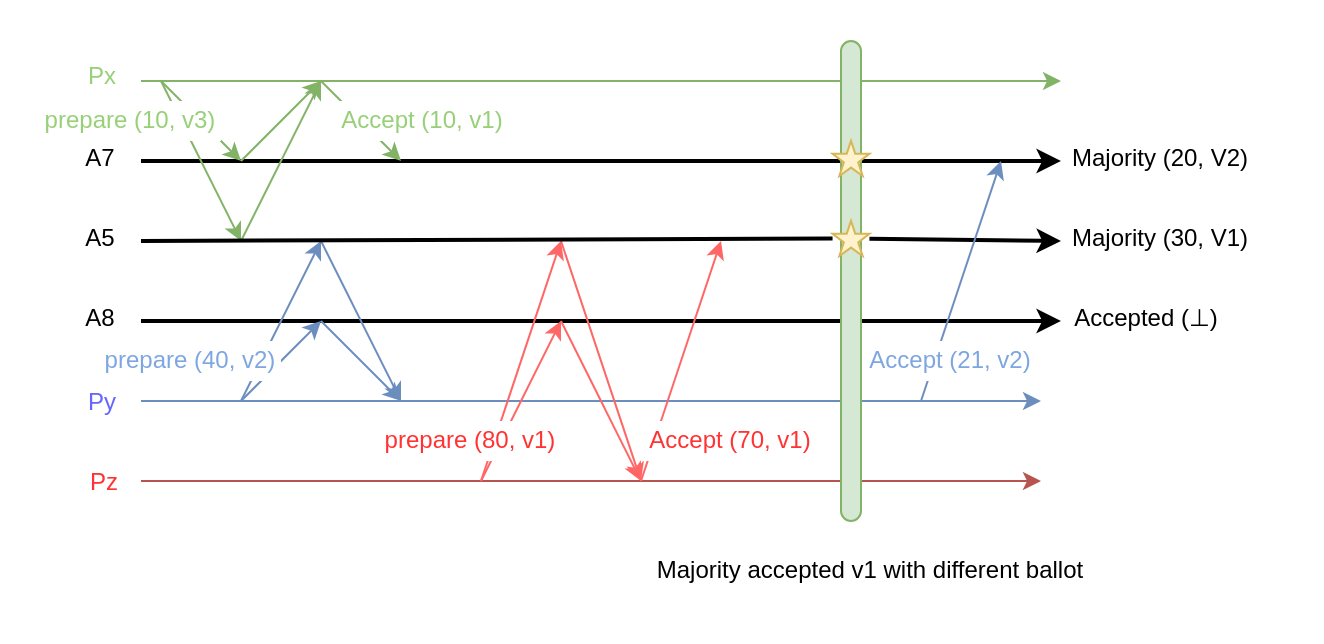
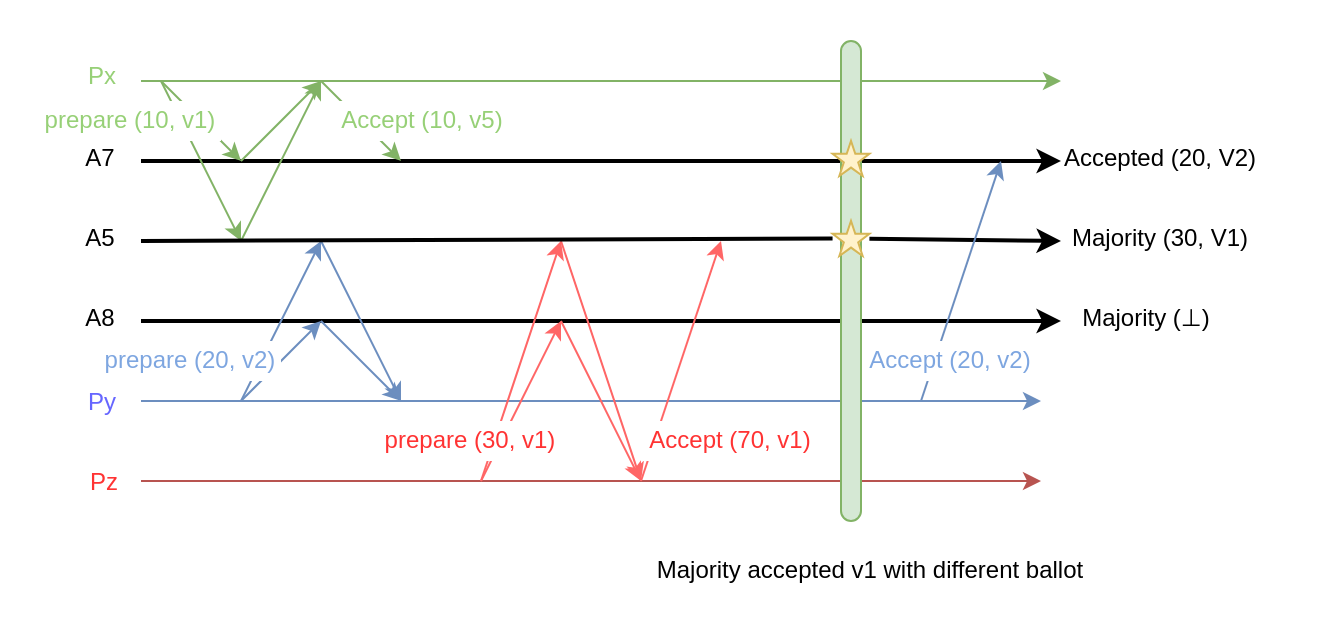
node "prepare (10, v3)": label "prepare (10, v3)" -> "prepare (10, v1)"
node "Accept (10, v1)": label "Accept (10, v1)" -> "Accept (10, v5)"
node "Majority (20, V2)": label "Majority (20, V2)" -> "Accepted (20, V2)"
node "Accepted (⊥)": label "Accepted (⊥)" -> "Majority (⊥)"
node "prepare (40, v2)": label "prepare (40, v2)" -> "prepare (20, v2)"
node "Accept (21, v2)": label "Accept (21, v2)" -> "Accept (20, v2)"
node "prepare (80, v1)": label "prepare (80, v1)" -> "prepare (30, v1)"
